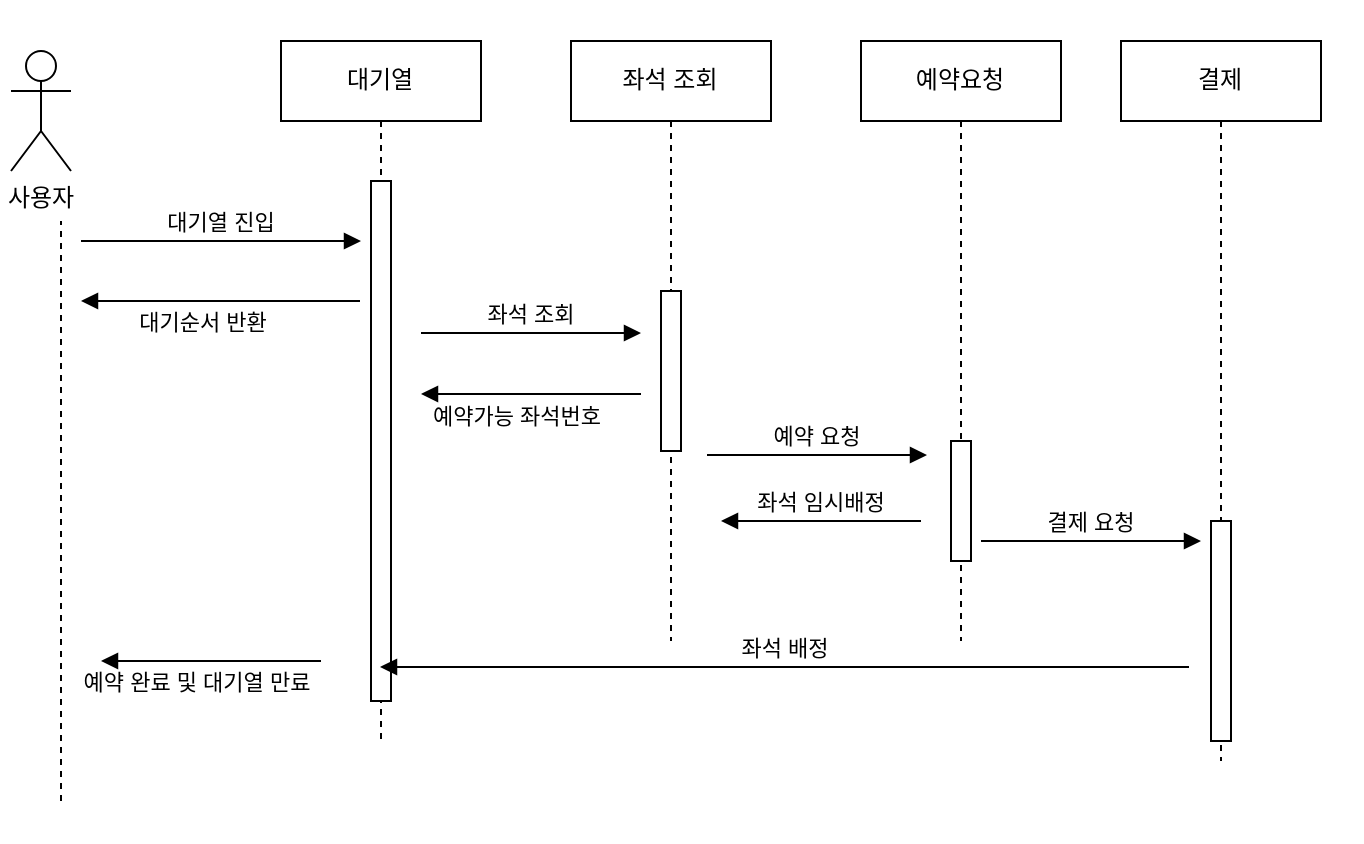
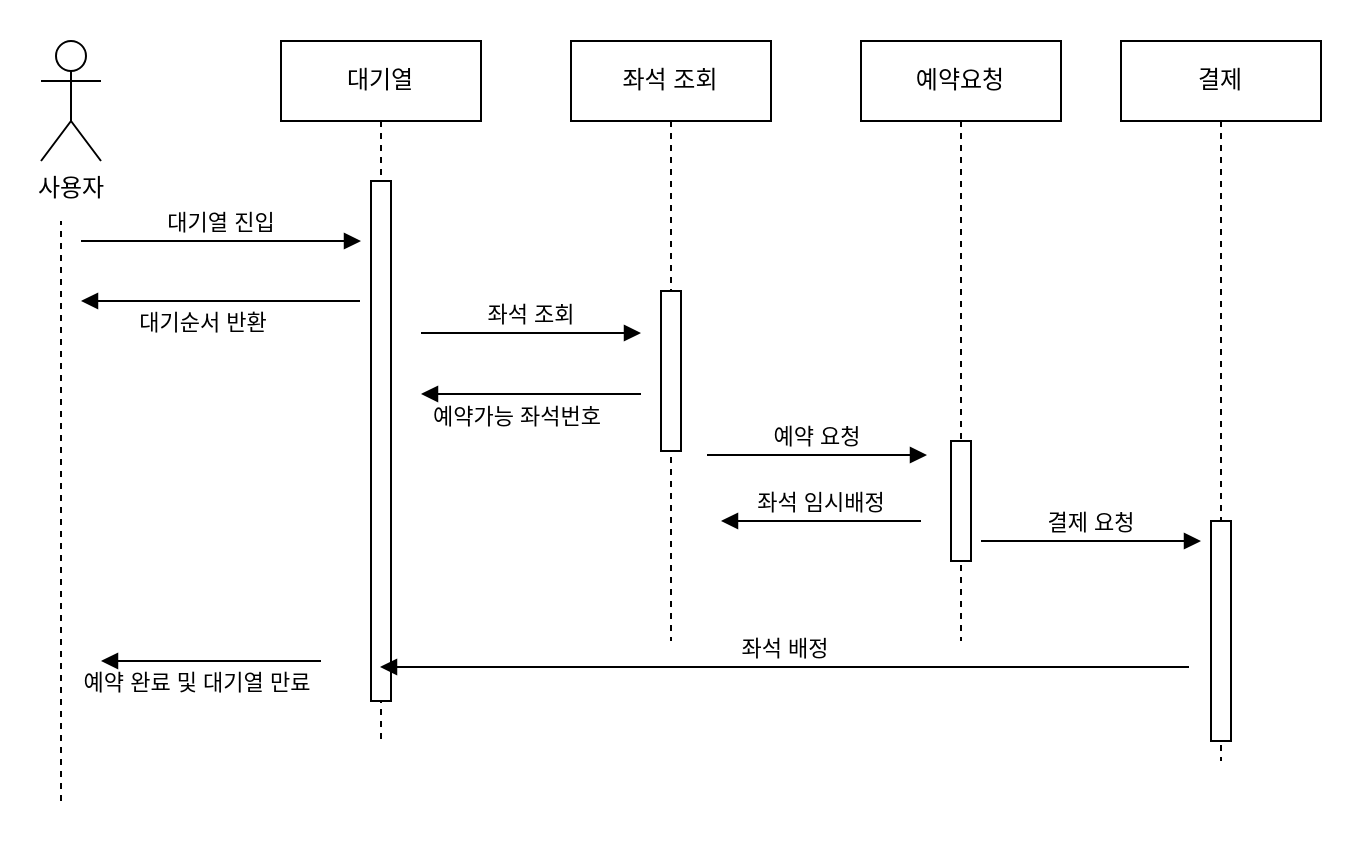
node "사용자": moved (41, 111) -> (71, 101)
